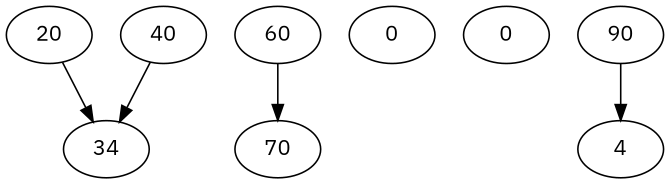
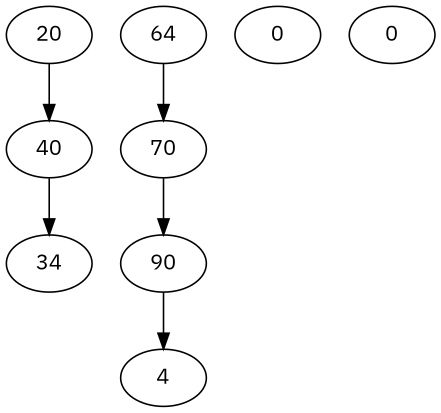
node "60": label "60" -> "64"
edge "20" -> "34": now "20" -> "40"
edge "70" -> "90": added
